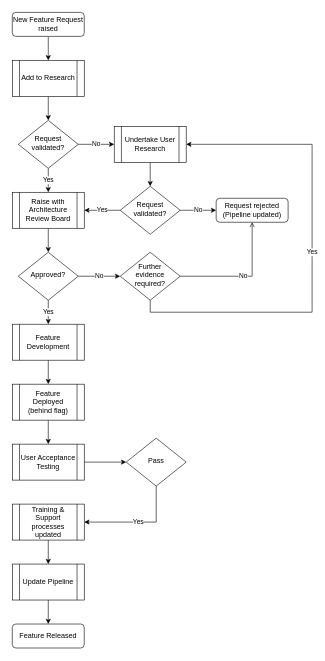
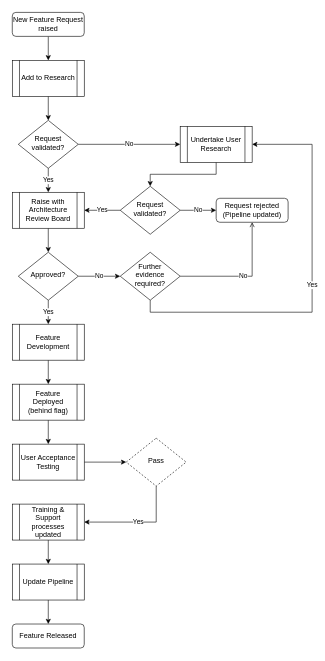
node "Undertake User Research": moved (150, 144) -> (216, 144)
node "Pass": style solid -> dashed
